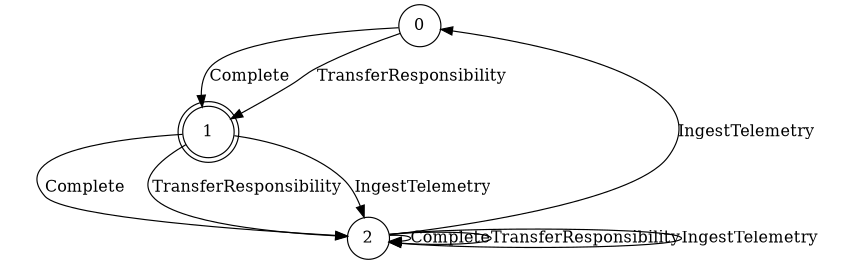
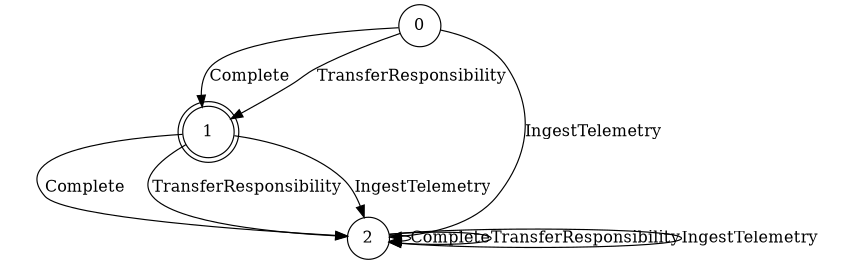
edge "2" -> "0": reversed
